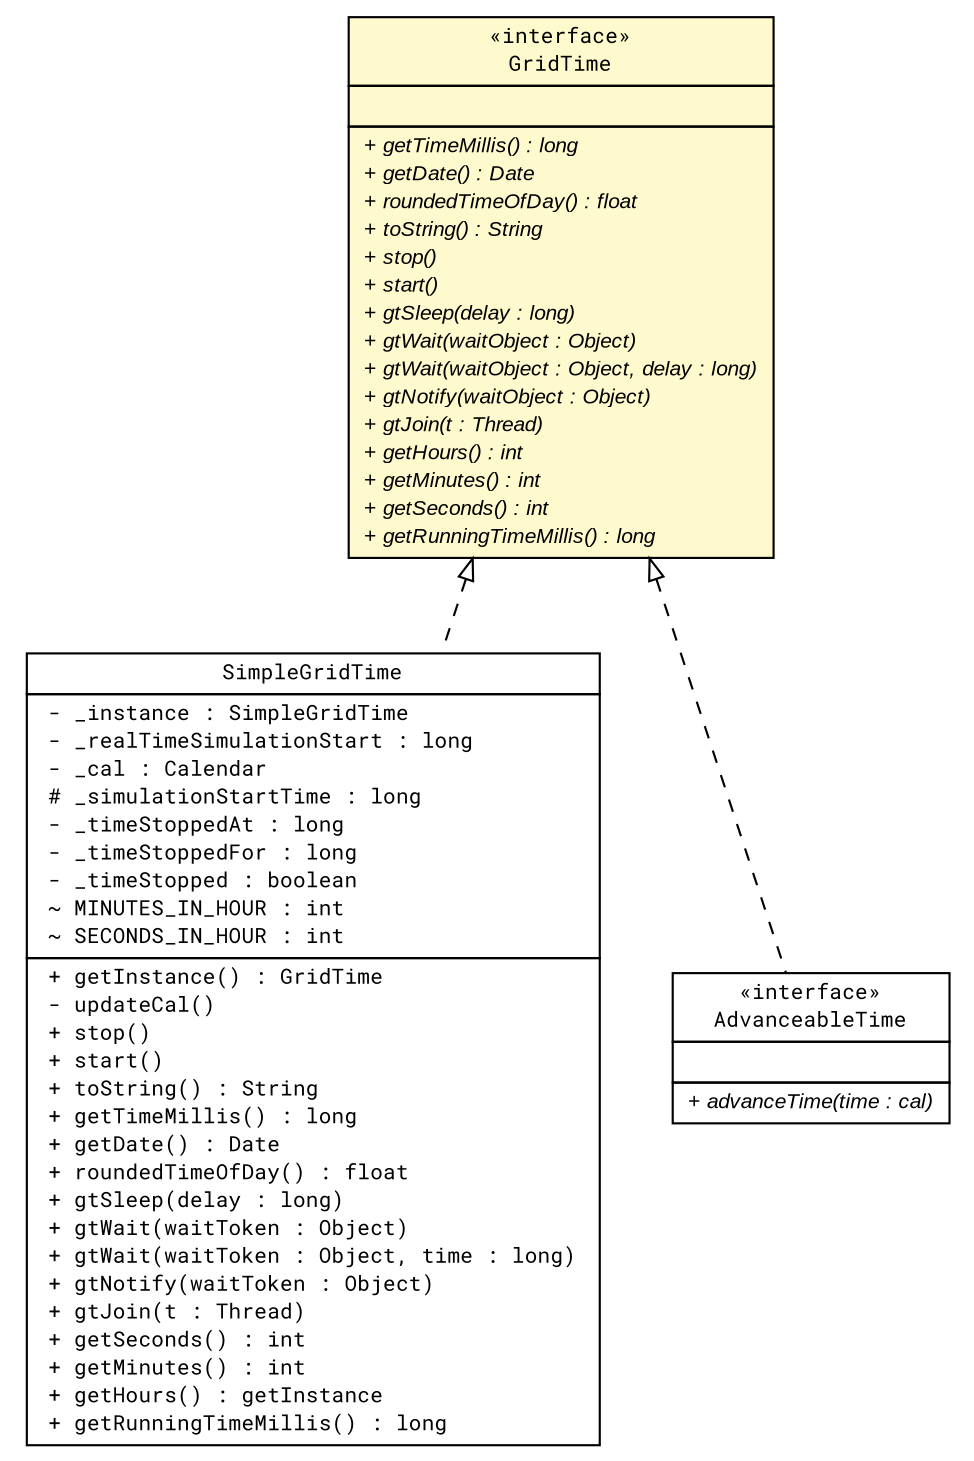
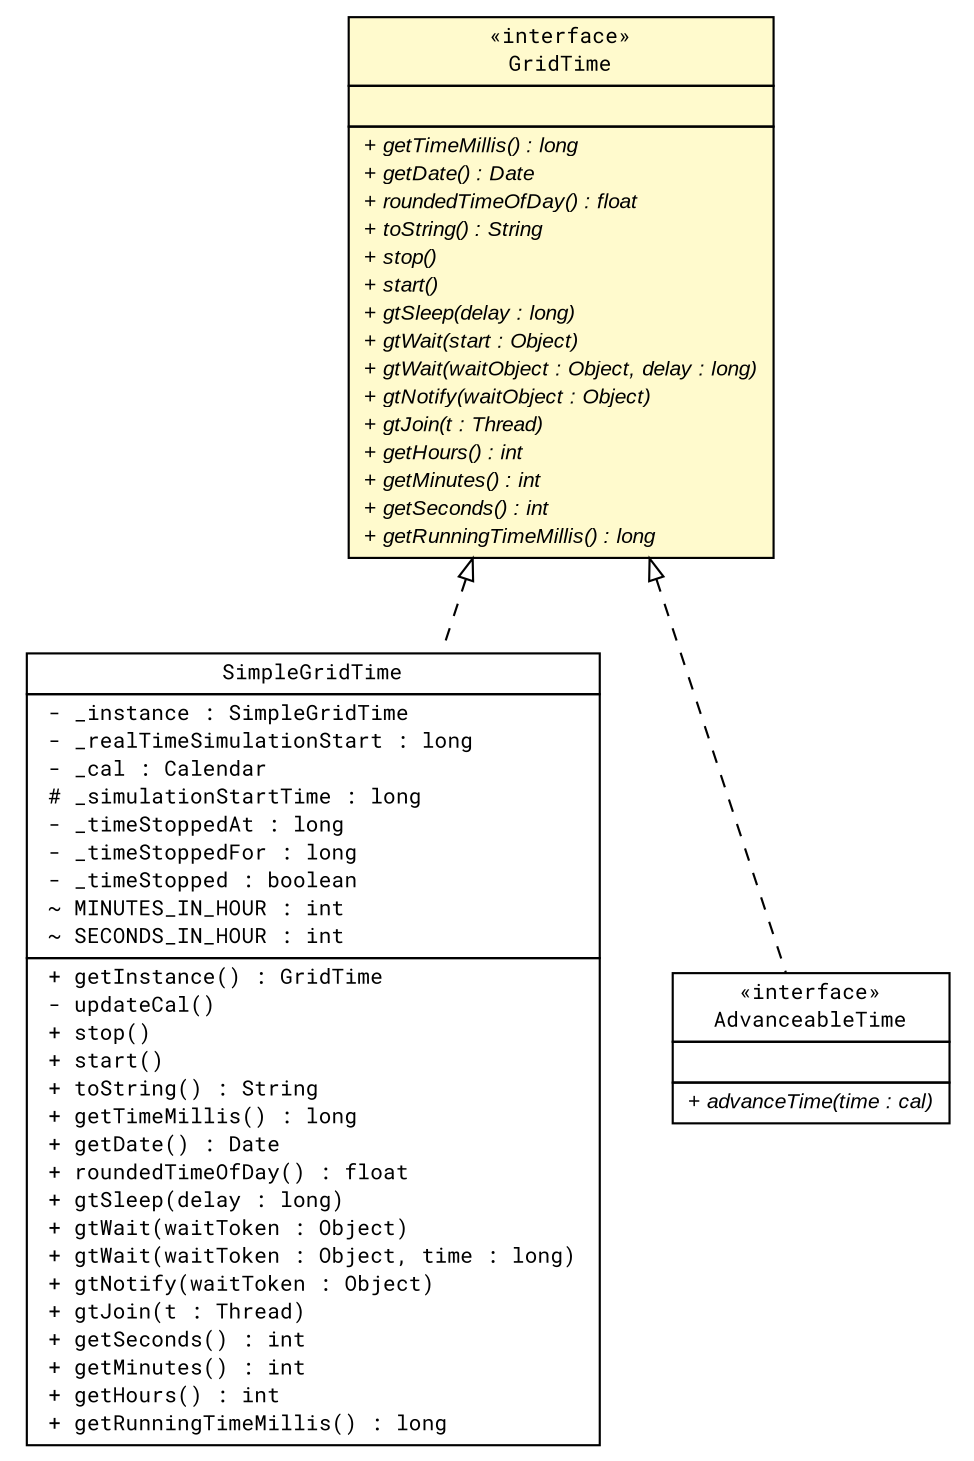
node "GridTime": text "+ gtWait(waitObject : Object)" -> "+ gtWait(start : Object)"
node "SimpleGridTime": text "+ getHours() : getInstance" -> "+ getHours() : int"
